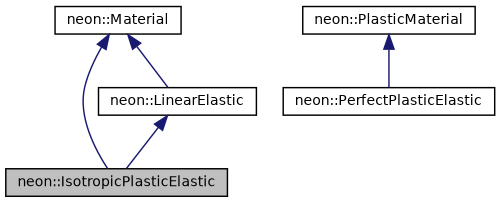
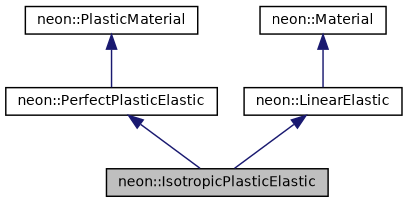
edge "neon::IsotropicPlasticElastic" -> "neon::Material": now "neon::IsotropicPlasticElastic" -> "neon::PerfectPlasticElastic"
